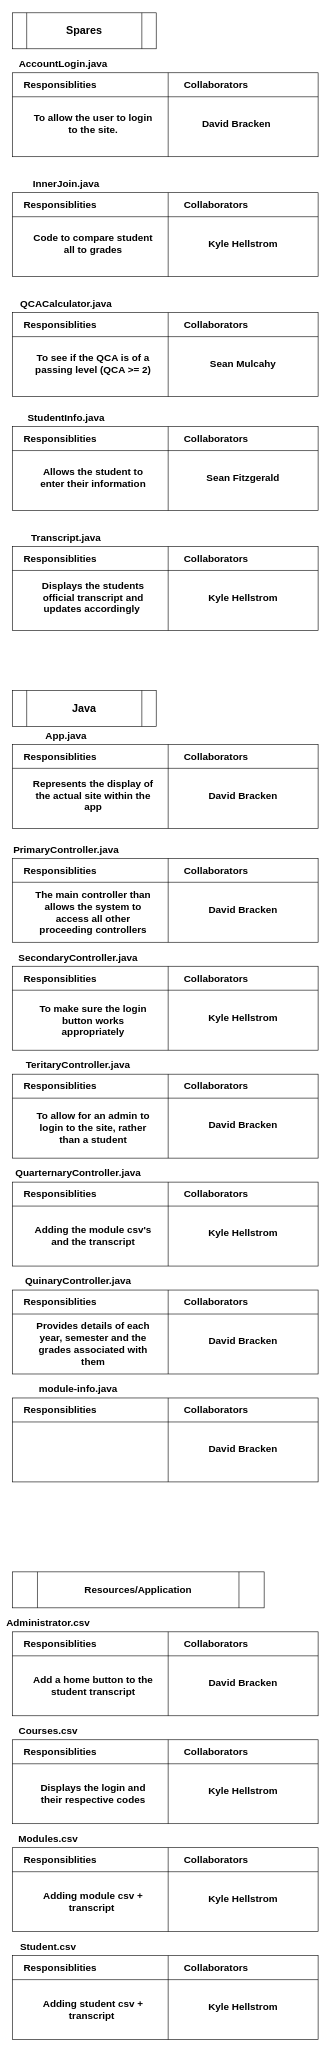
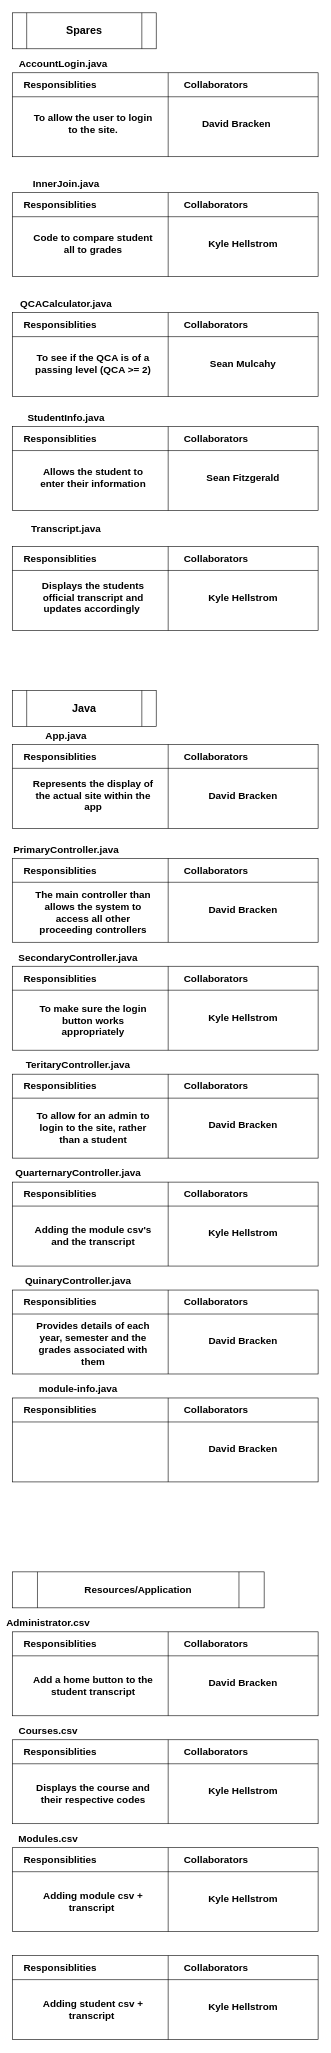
node "Transcript.java": moved (66, 537) -> (66, 528)
node "Displays the login and their respective codes": label "Displays the login and their respective codes" -> "Displays the course and their respective codes"
node "Student.csv": removed
